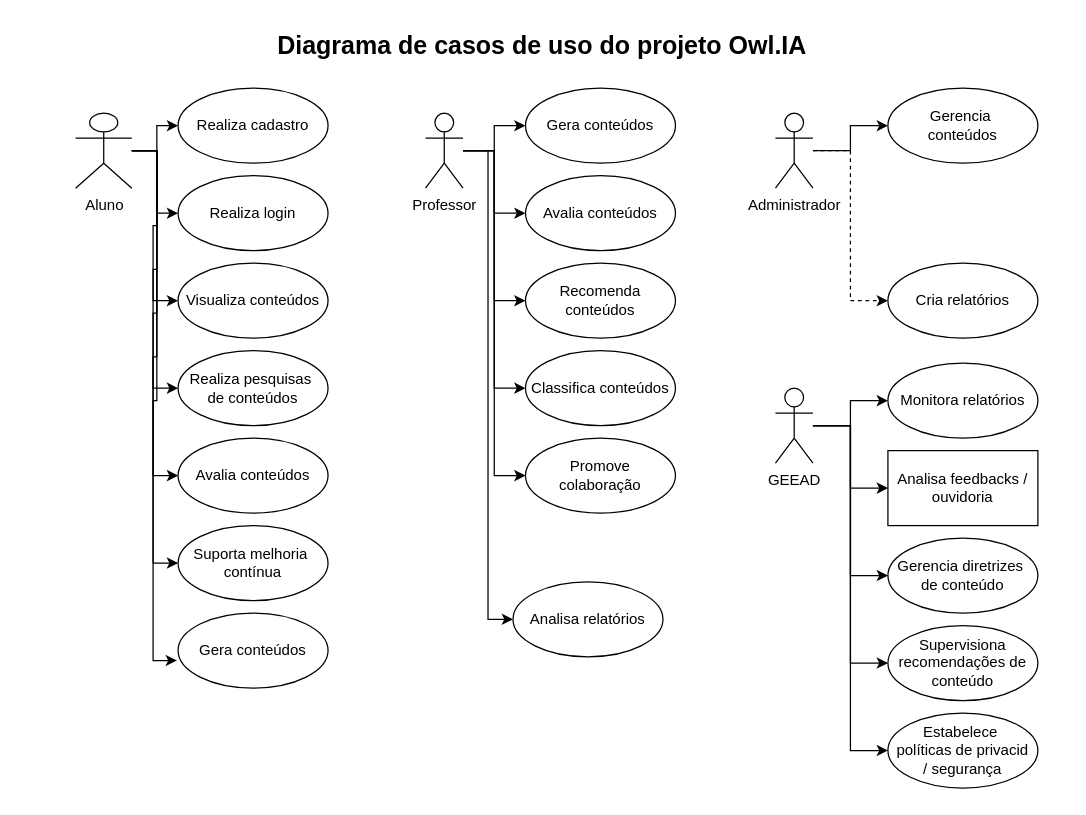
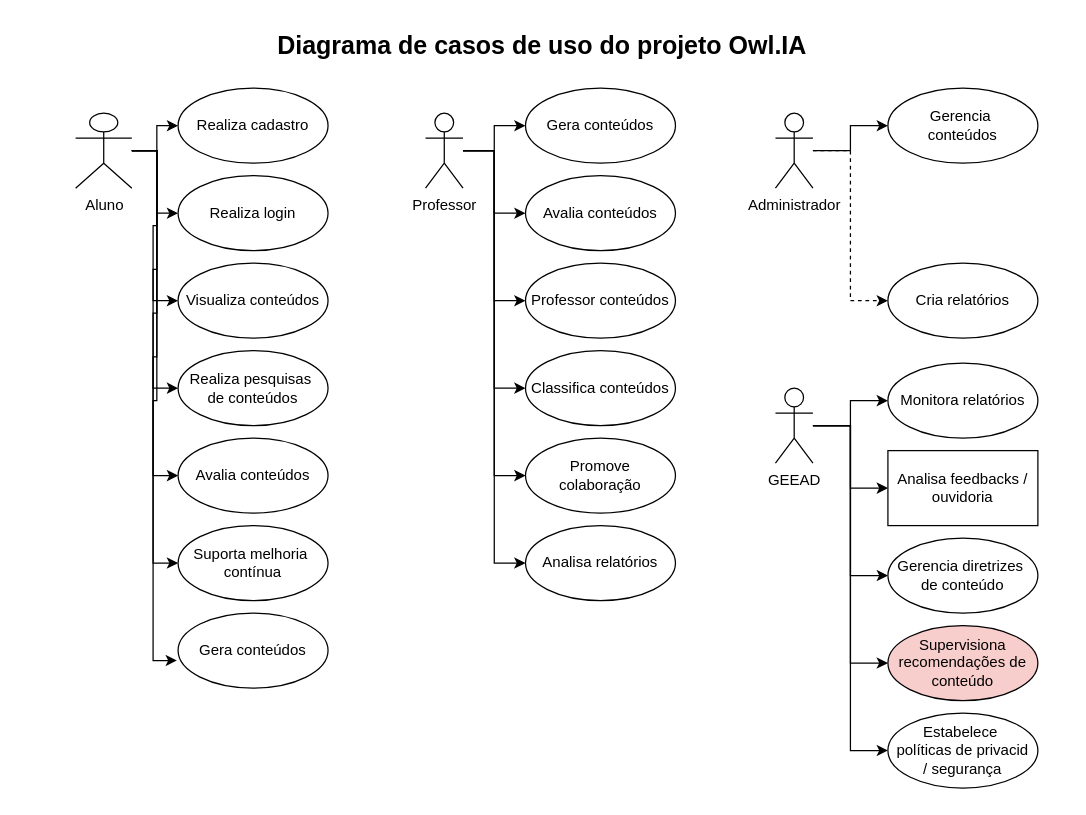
node "Recomenda conteúdos": label "Recomenda conteúdos" -> "Professor conteúdos"
node "Analisa relatórios": moved (588, 619) -> (601, 563)
node "Supervisiona recomendações de conteúdo": fillcolor #ffffff -> #f8cecc
